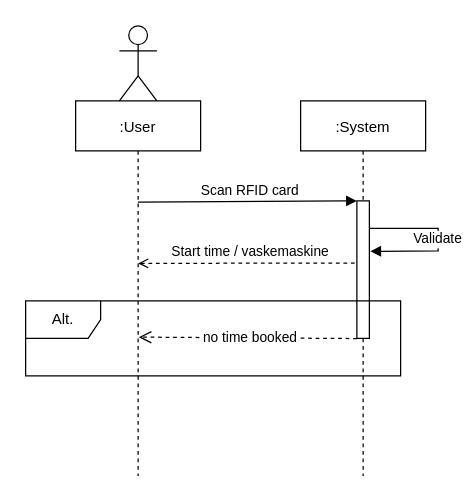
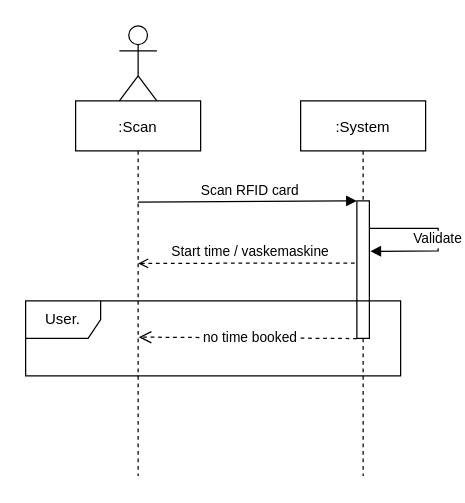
node ":User": label ":User" -> ":Scan"
node "Alt.": label "Alt." -> "User."
